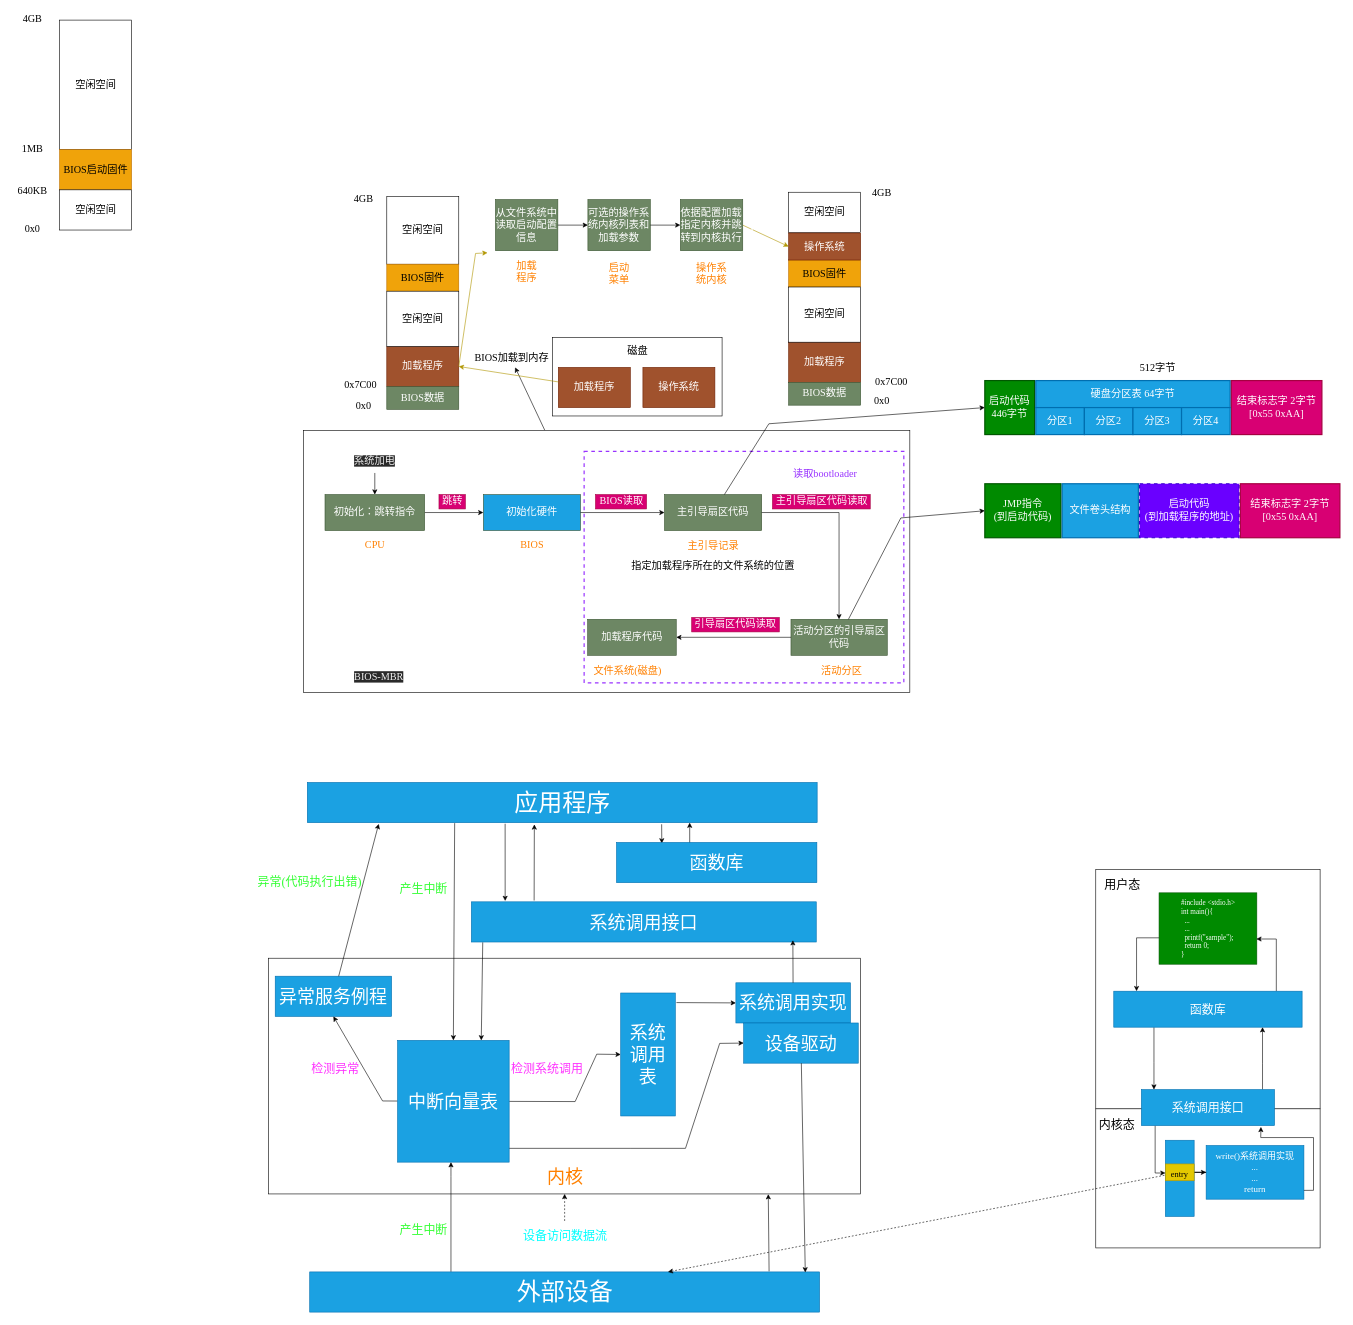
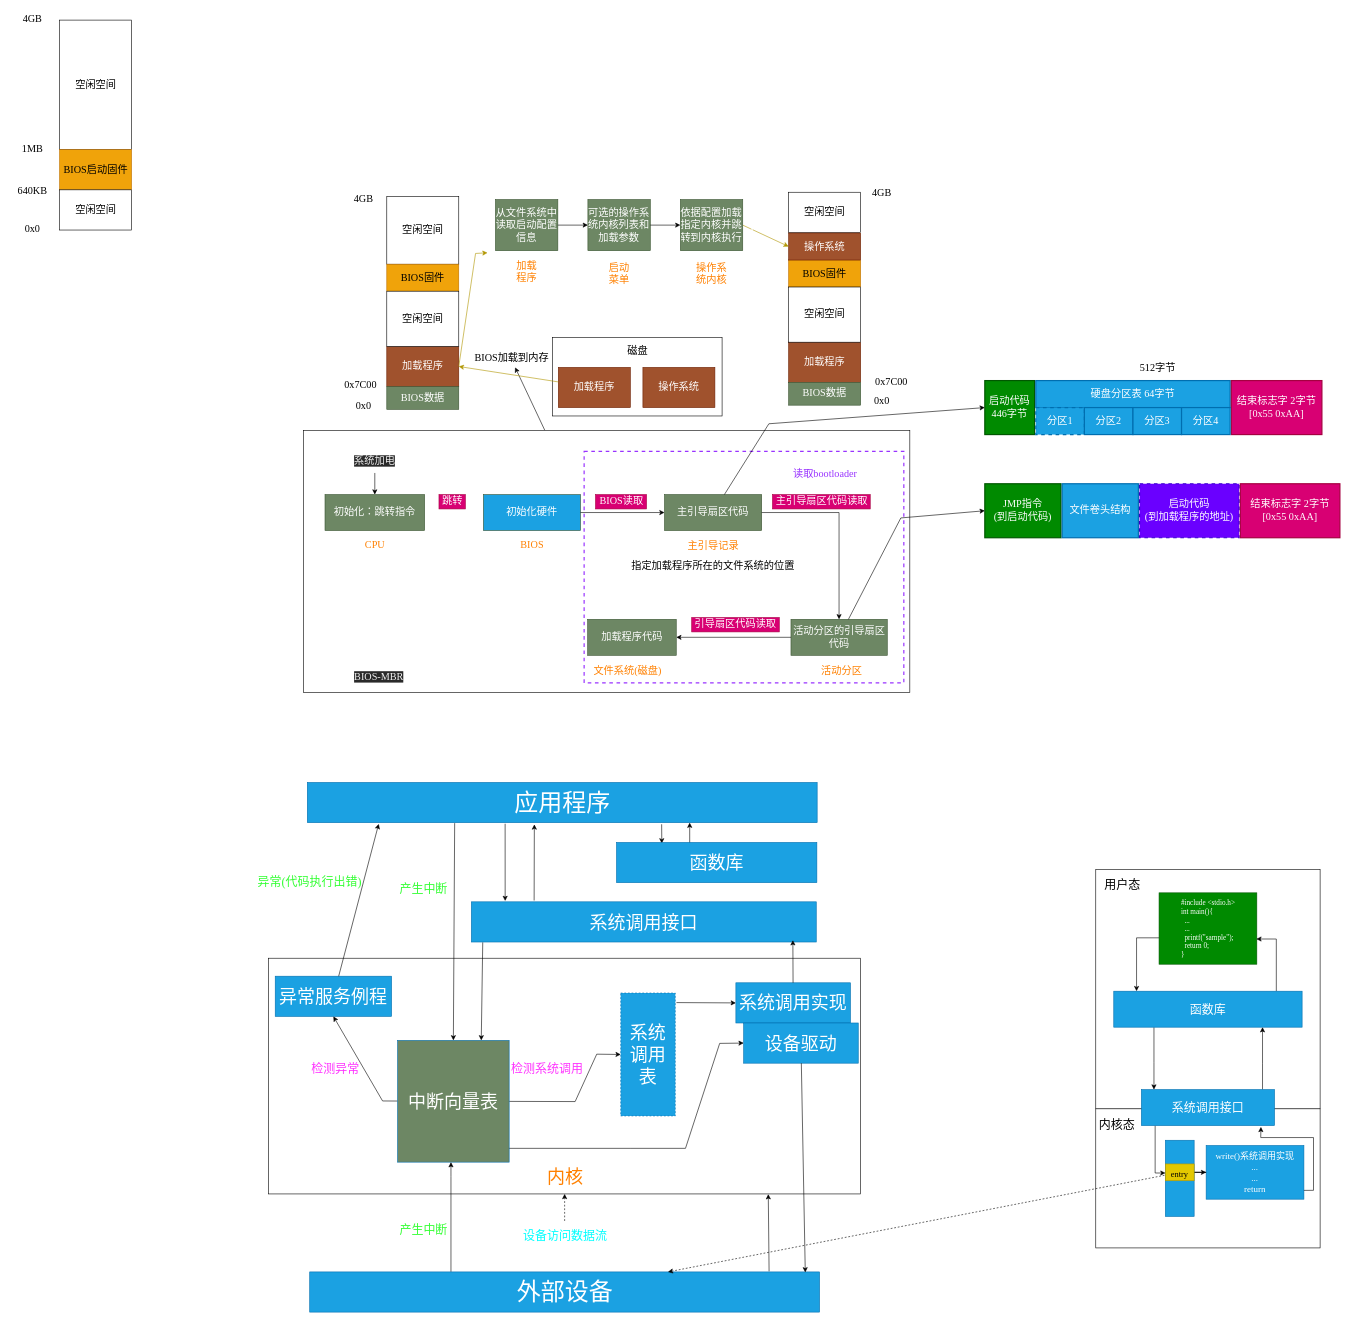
node "分区1": style solid -> dashed
edge "初始化：跳转指令" -> "初始化硬件": removed
node "系统调用表": style solid -> dashed
node "中断向量表": fillcolor #1ba1e2 -> #6d8764
